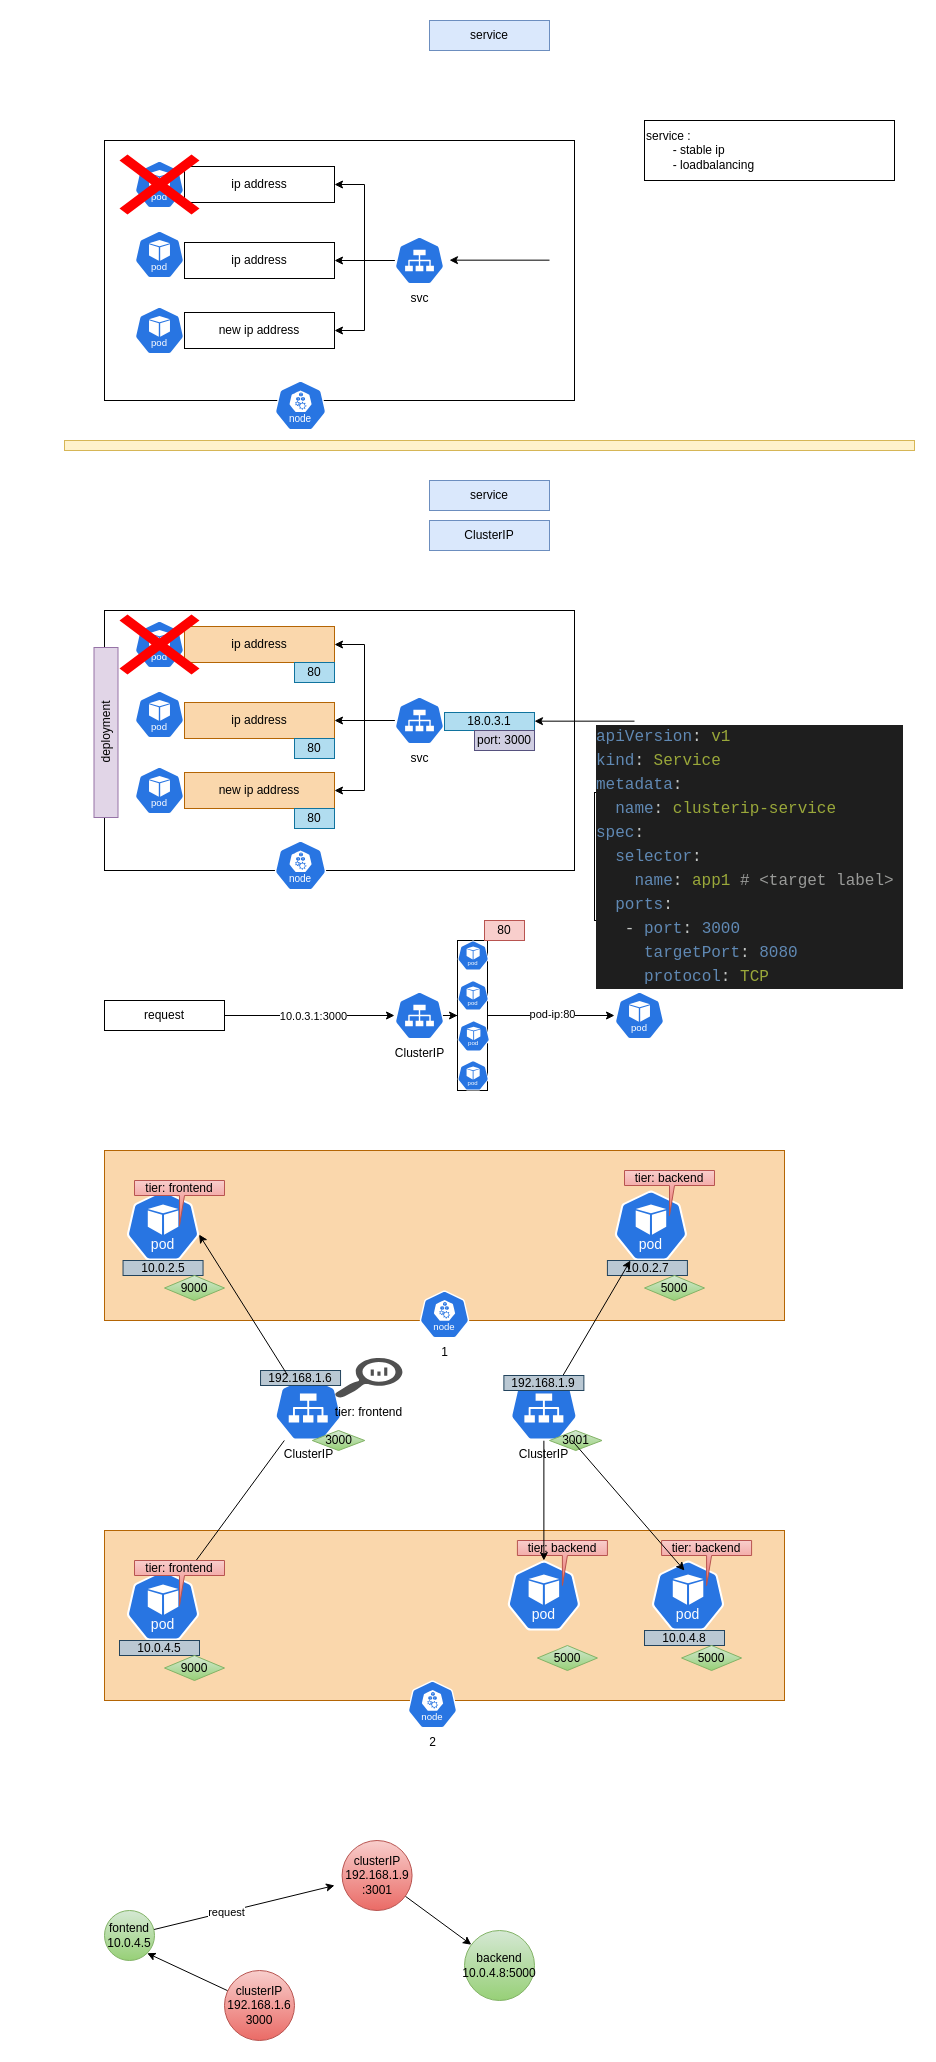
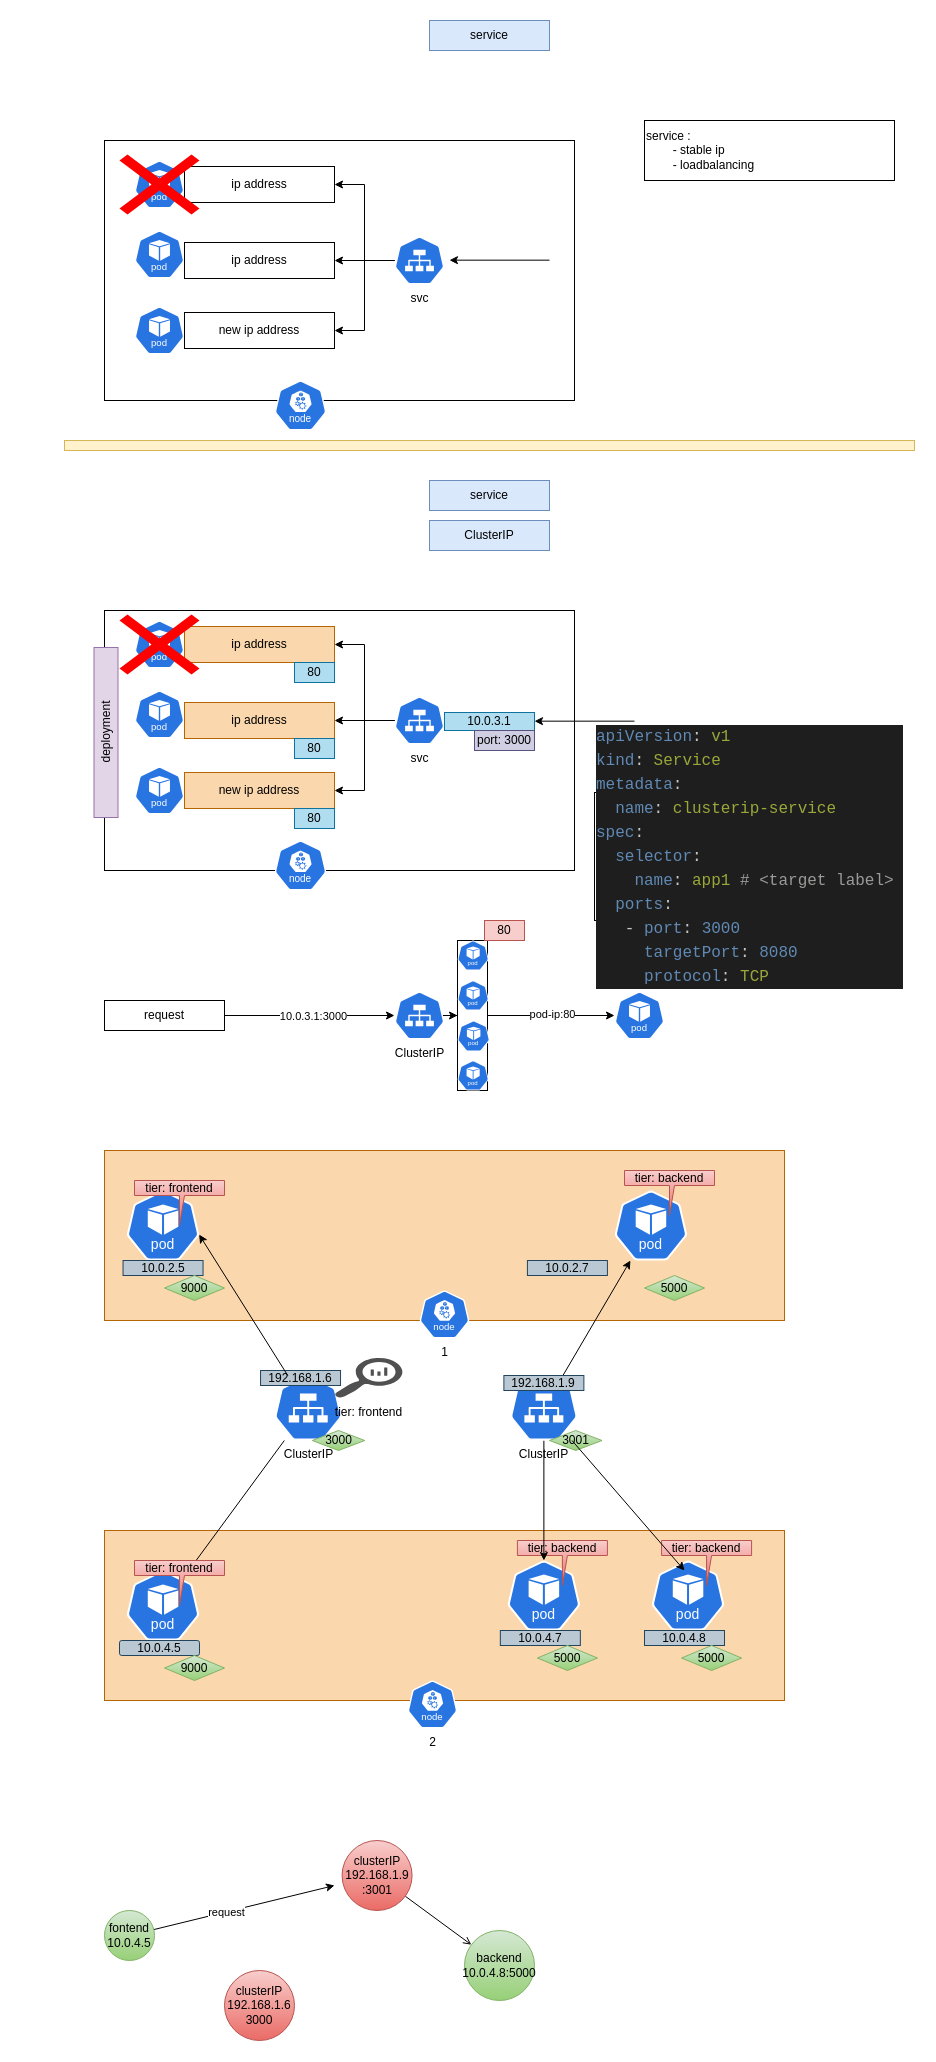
node "18.0.3.1": label "18.0.3.1" -> "10.0.3.1"
node "10.0.2.7": moved (647, 1268) -> (567, 1268)
node "10.0.4.7": added
node "10.0.4.5": shape rectangle -> rounded rectangle
edge "clusterIP 192.168.1.9 :3001" -> "backend 10.0.4.8:5000": arrowhead classic -> open
edge "clusterIP 192.168.1.6 3000" -> "fontend 10.0.4.5": removed
